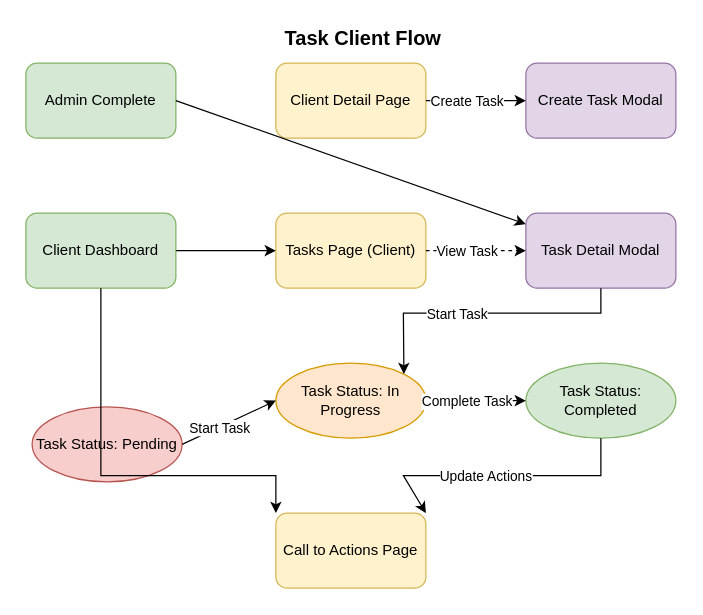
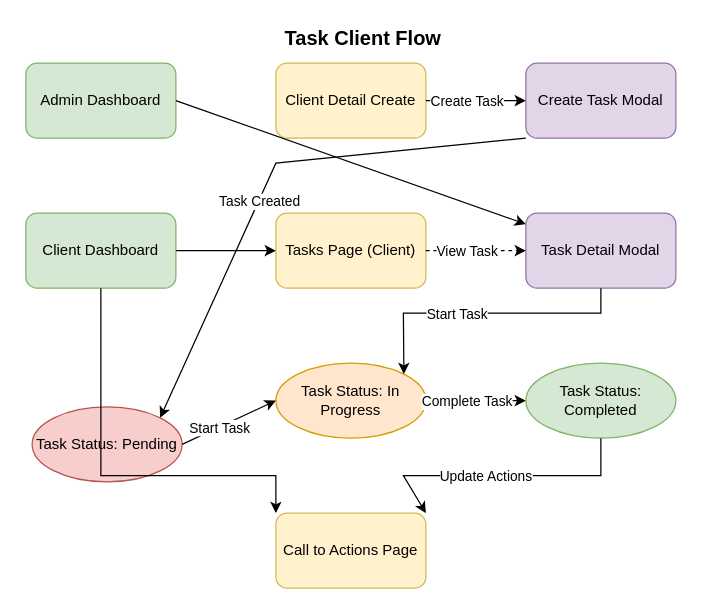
node "Admin Complete": label "Admin Complete" -> "Admin Dashboard"
node "Client Detail Page": label "Client Detail Page" -> "Client Detail Create"
edge "Create Task Modal" -> "Task Status: Pending": added, label "Task Created"
